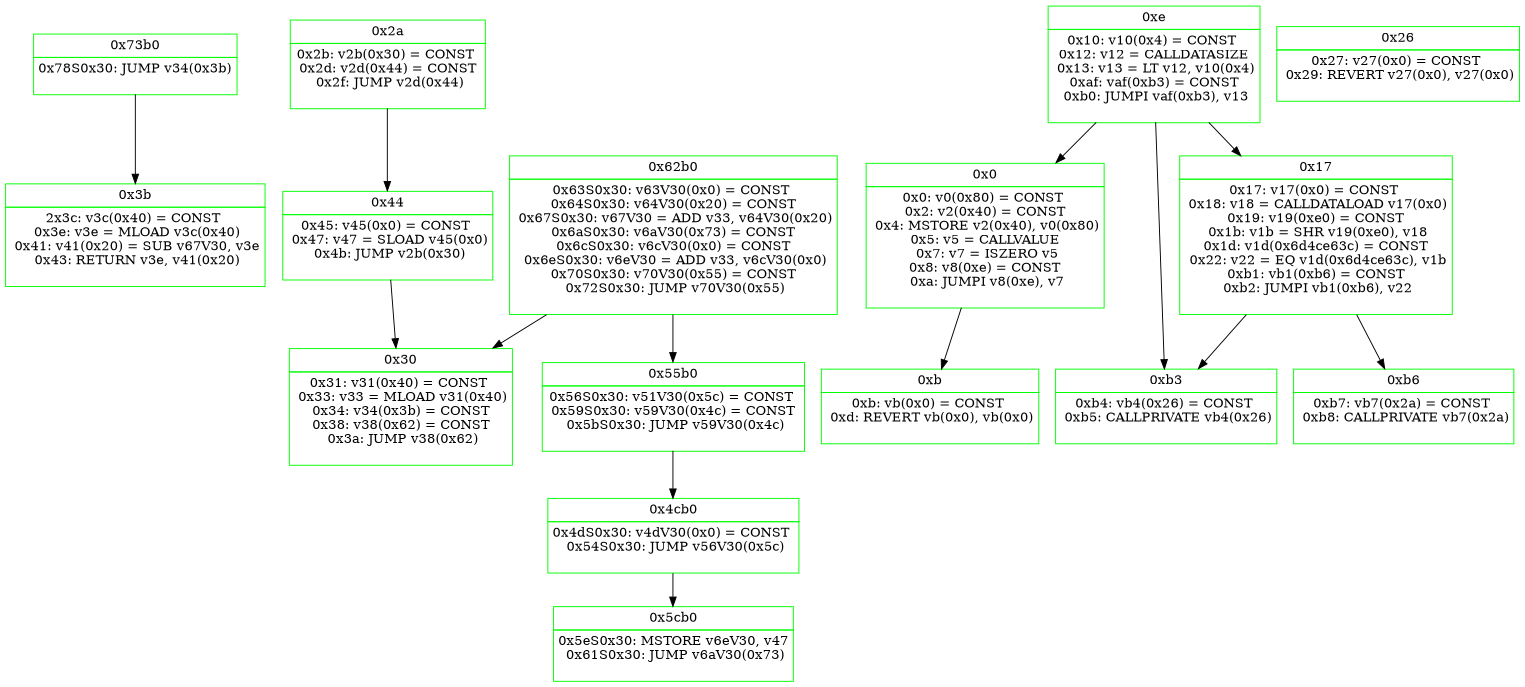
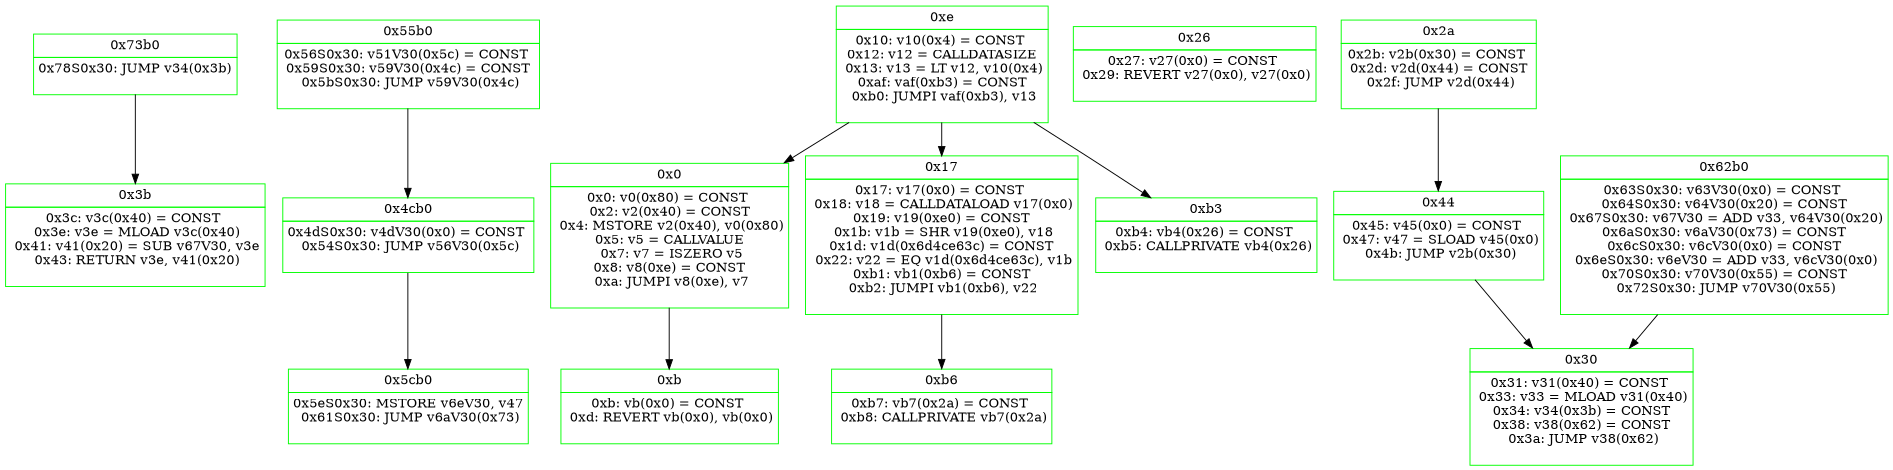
node "0x3b": text "2x3c: v3c(0x40) = CONST" -> "0x3c: v3c(0x40) = CONST"
edge "0x62b0" -> "0x55b0": removed
edge "0x17" -> "0xb3": removed
